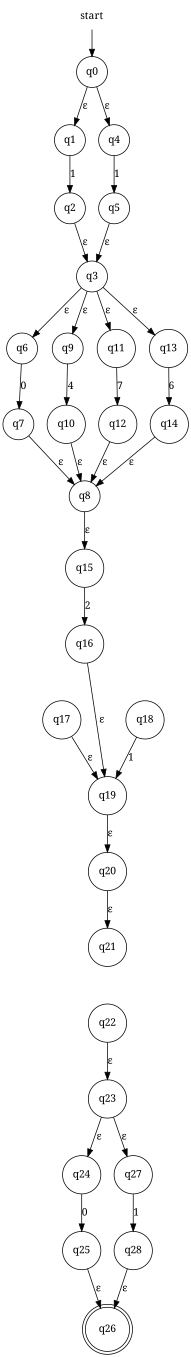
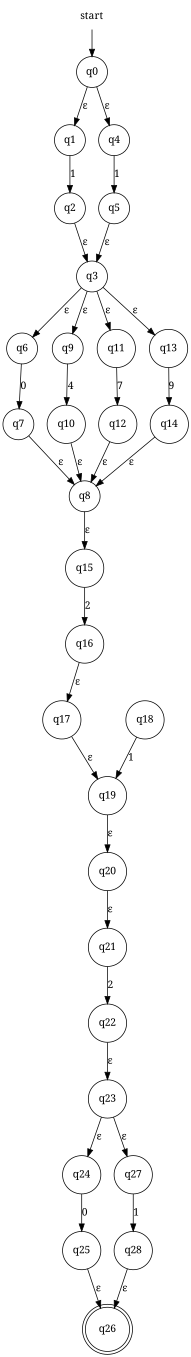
edge "q13" -> "q14": label "6" -> "9"
edge "q16" -> "q19": now "q16" -> "q17"
edge "q21" -> "q22": added, label "2"
